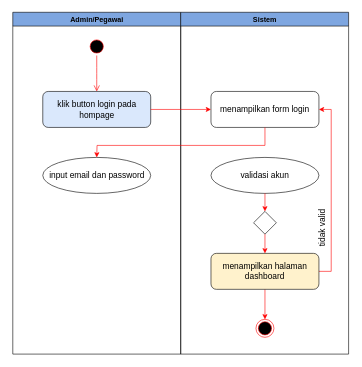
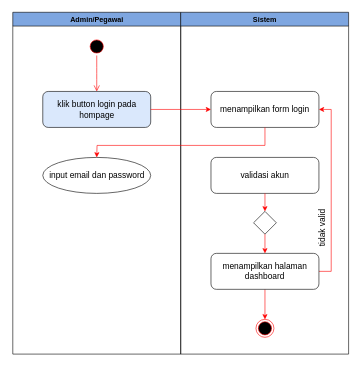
node "validasi akun": shape ellipse -> rounded rectangle
node "menampilkan halaman dashboard": fillcolor #fff2cc -> #ffffff
